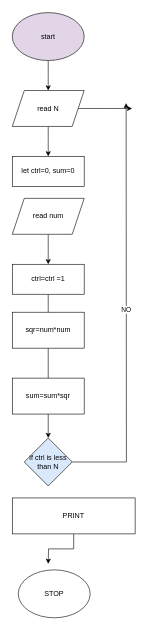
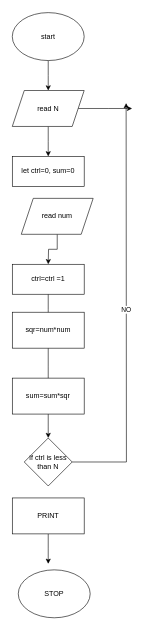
node "start": fillcolor #e1d5e7 -> #ffffff
node "read num": moved (48, 216) -> (57, 216)
node "if ctrl is less than N": fillcolor #dae8fc -> #ffffff
node "PRINT": size 123x36 -> 72x36
